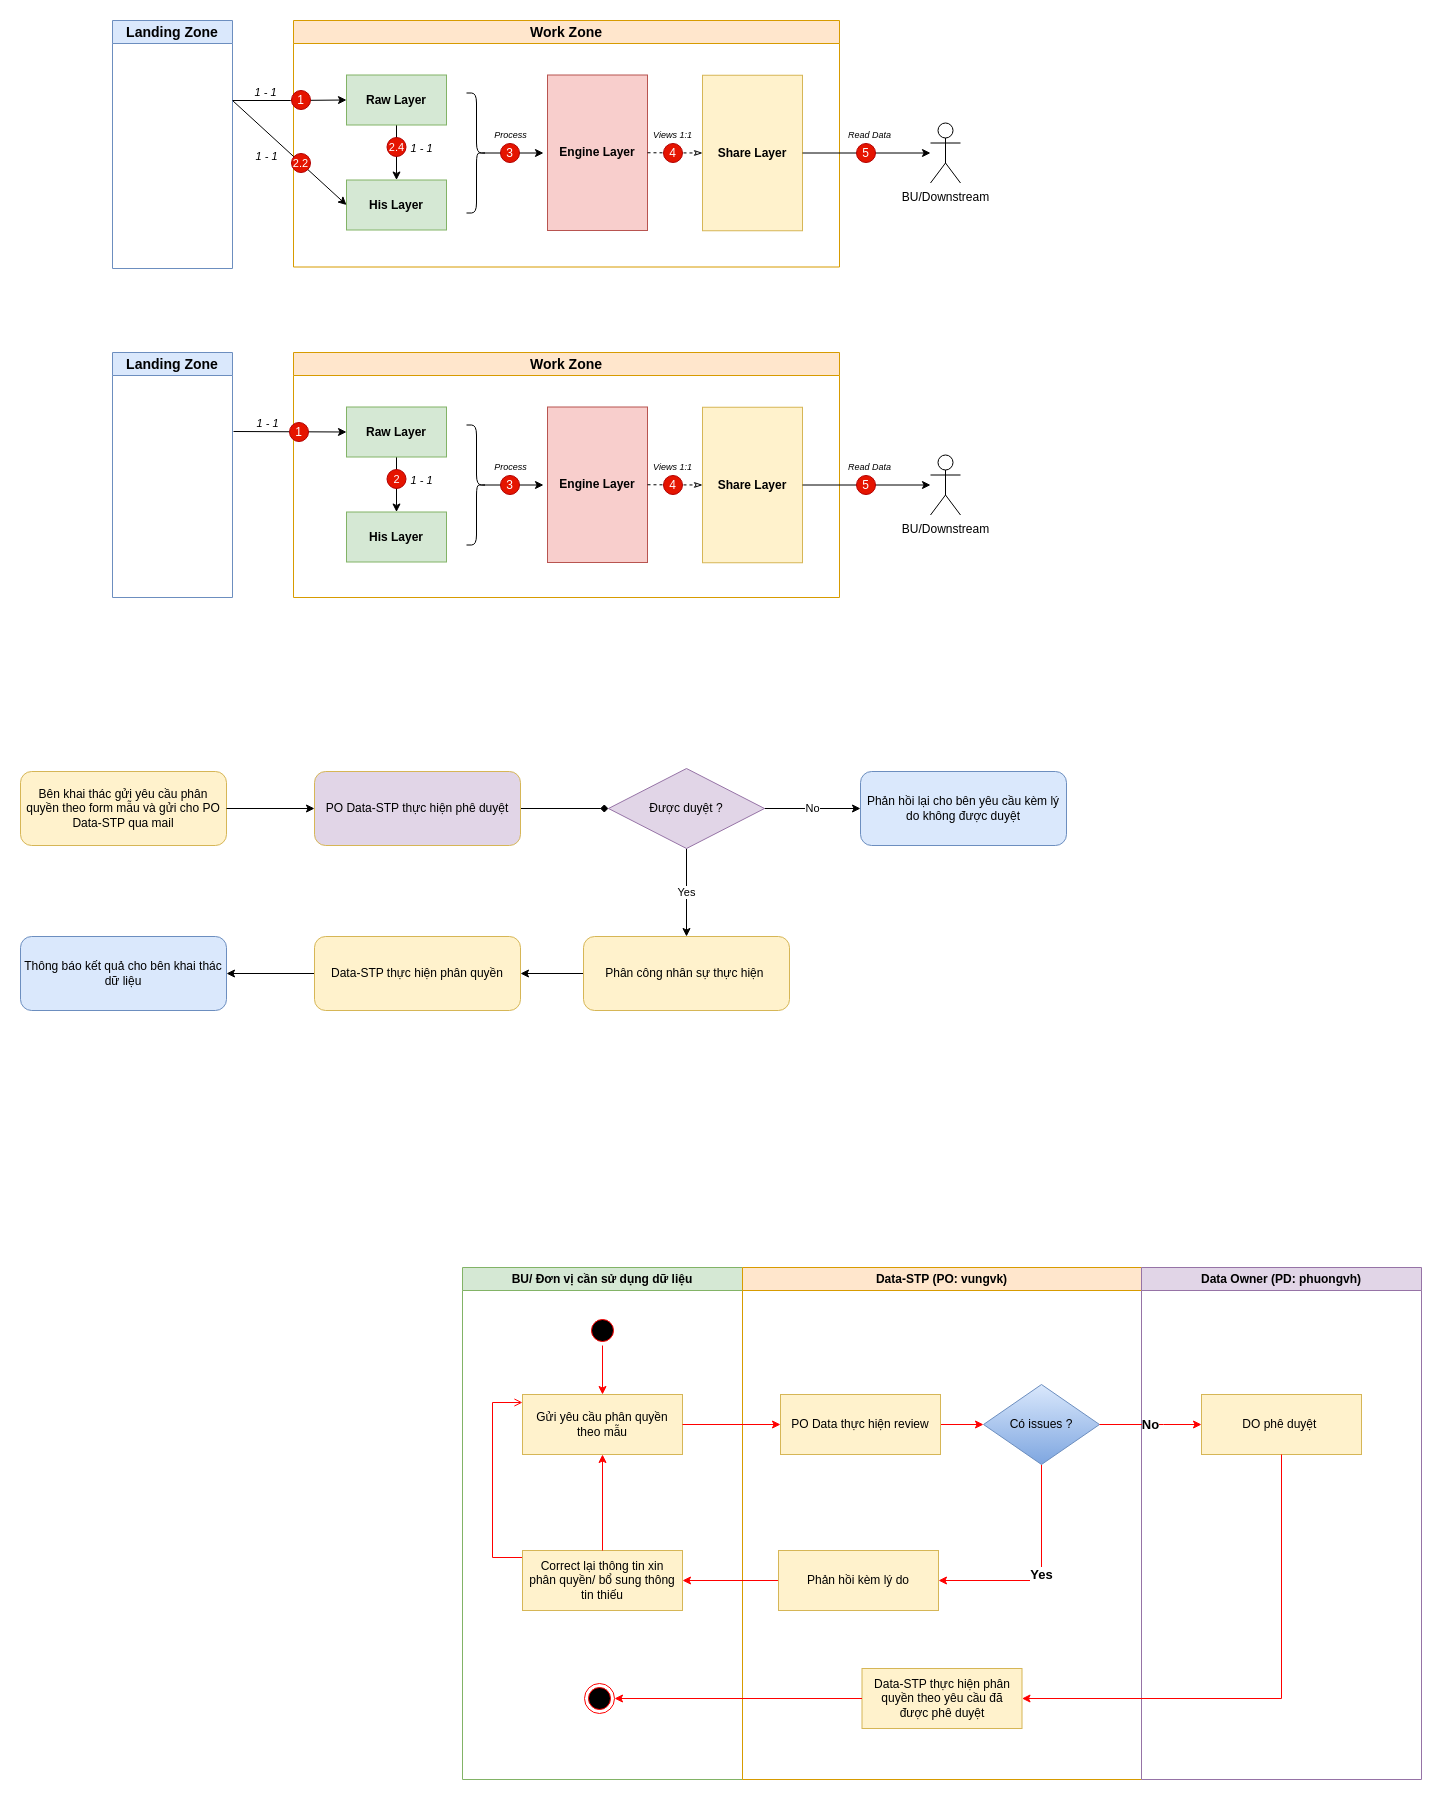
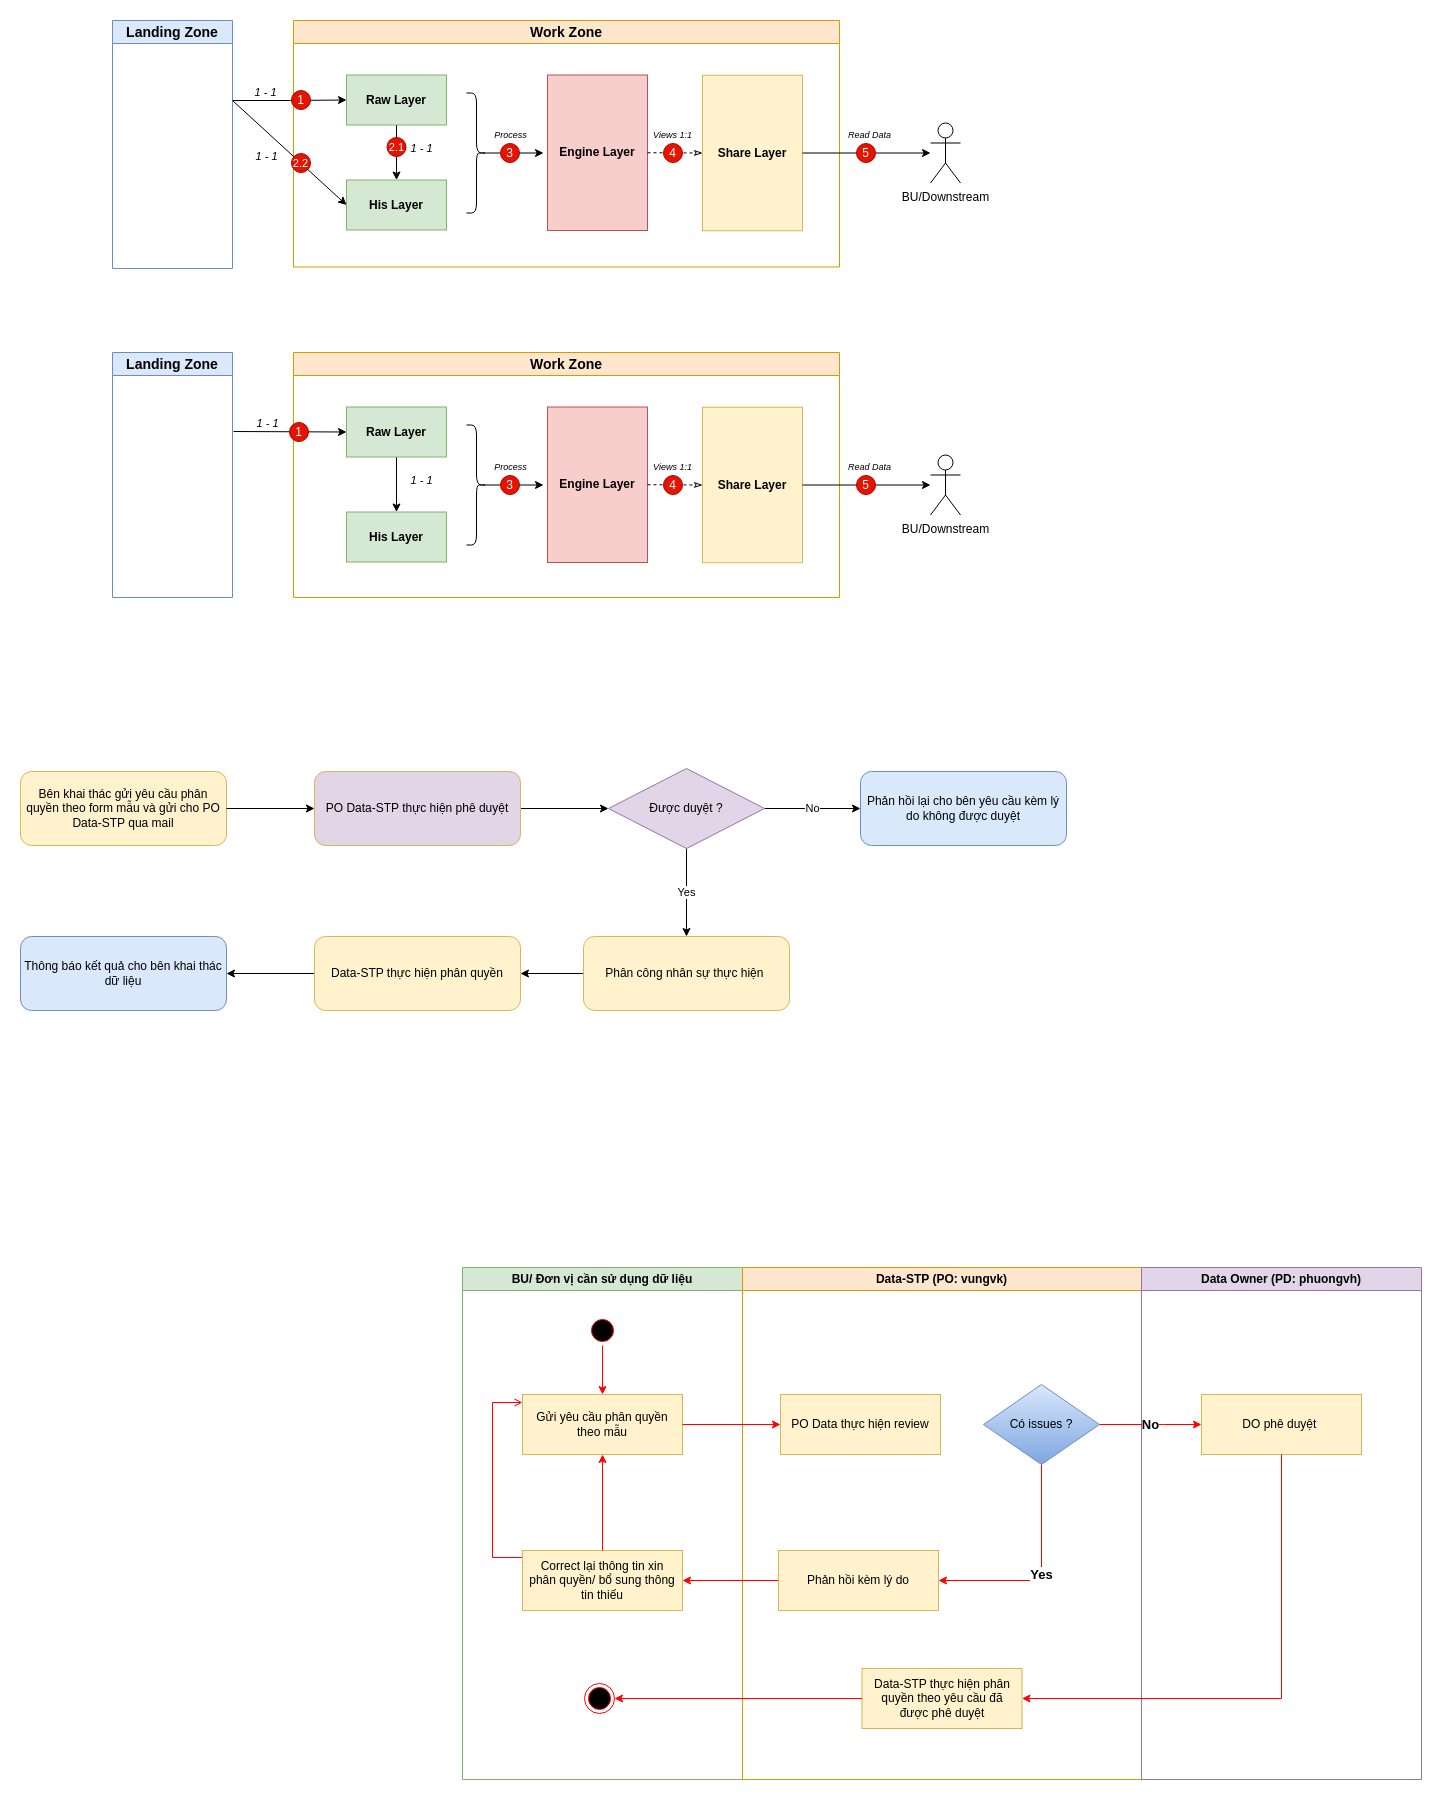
node "2.4": label "2.4" -> "2.1"
node "2": removed
edge "PO Data-STP thực hiện phê duyệt" -> "Được duyệt ?": arrowhead diamond -> classic
edge "PO Data thực hiện review" -> "Có issues ?": removed
